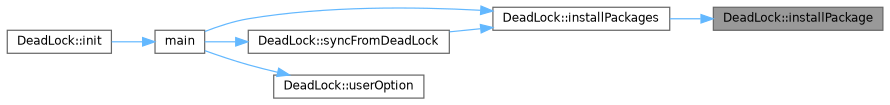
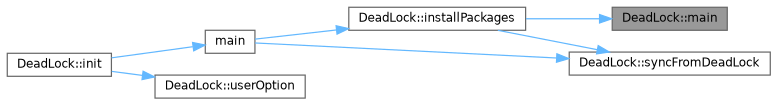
node "DeadLock::installPackage": label "DeadLock::installPackage" -> "DeadLock::main"
edge "DeadLock::syncFromDeadLock" -> "DeadLock::installPackages": reversed
edge "main" -> "DeadLock::userOption": now "DeadLock::init" -> "DeadLock::userOption"
